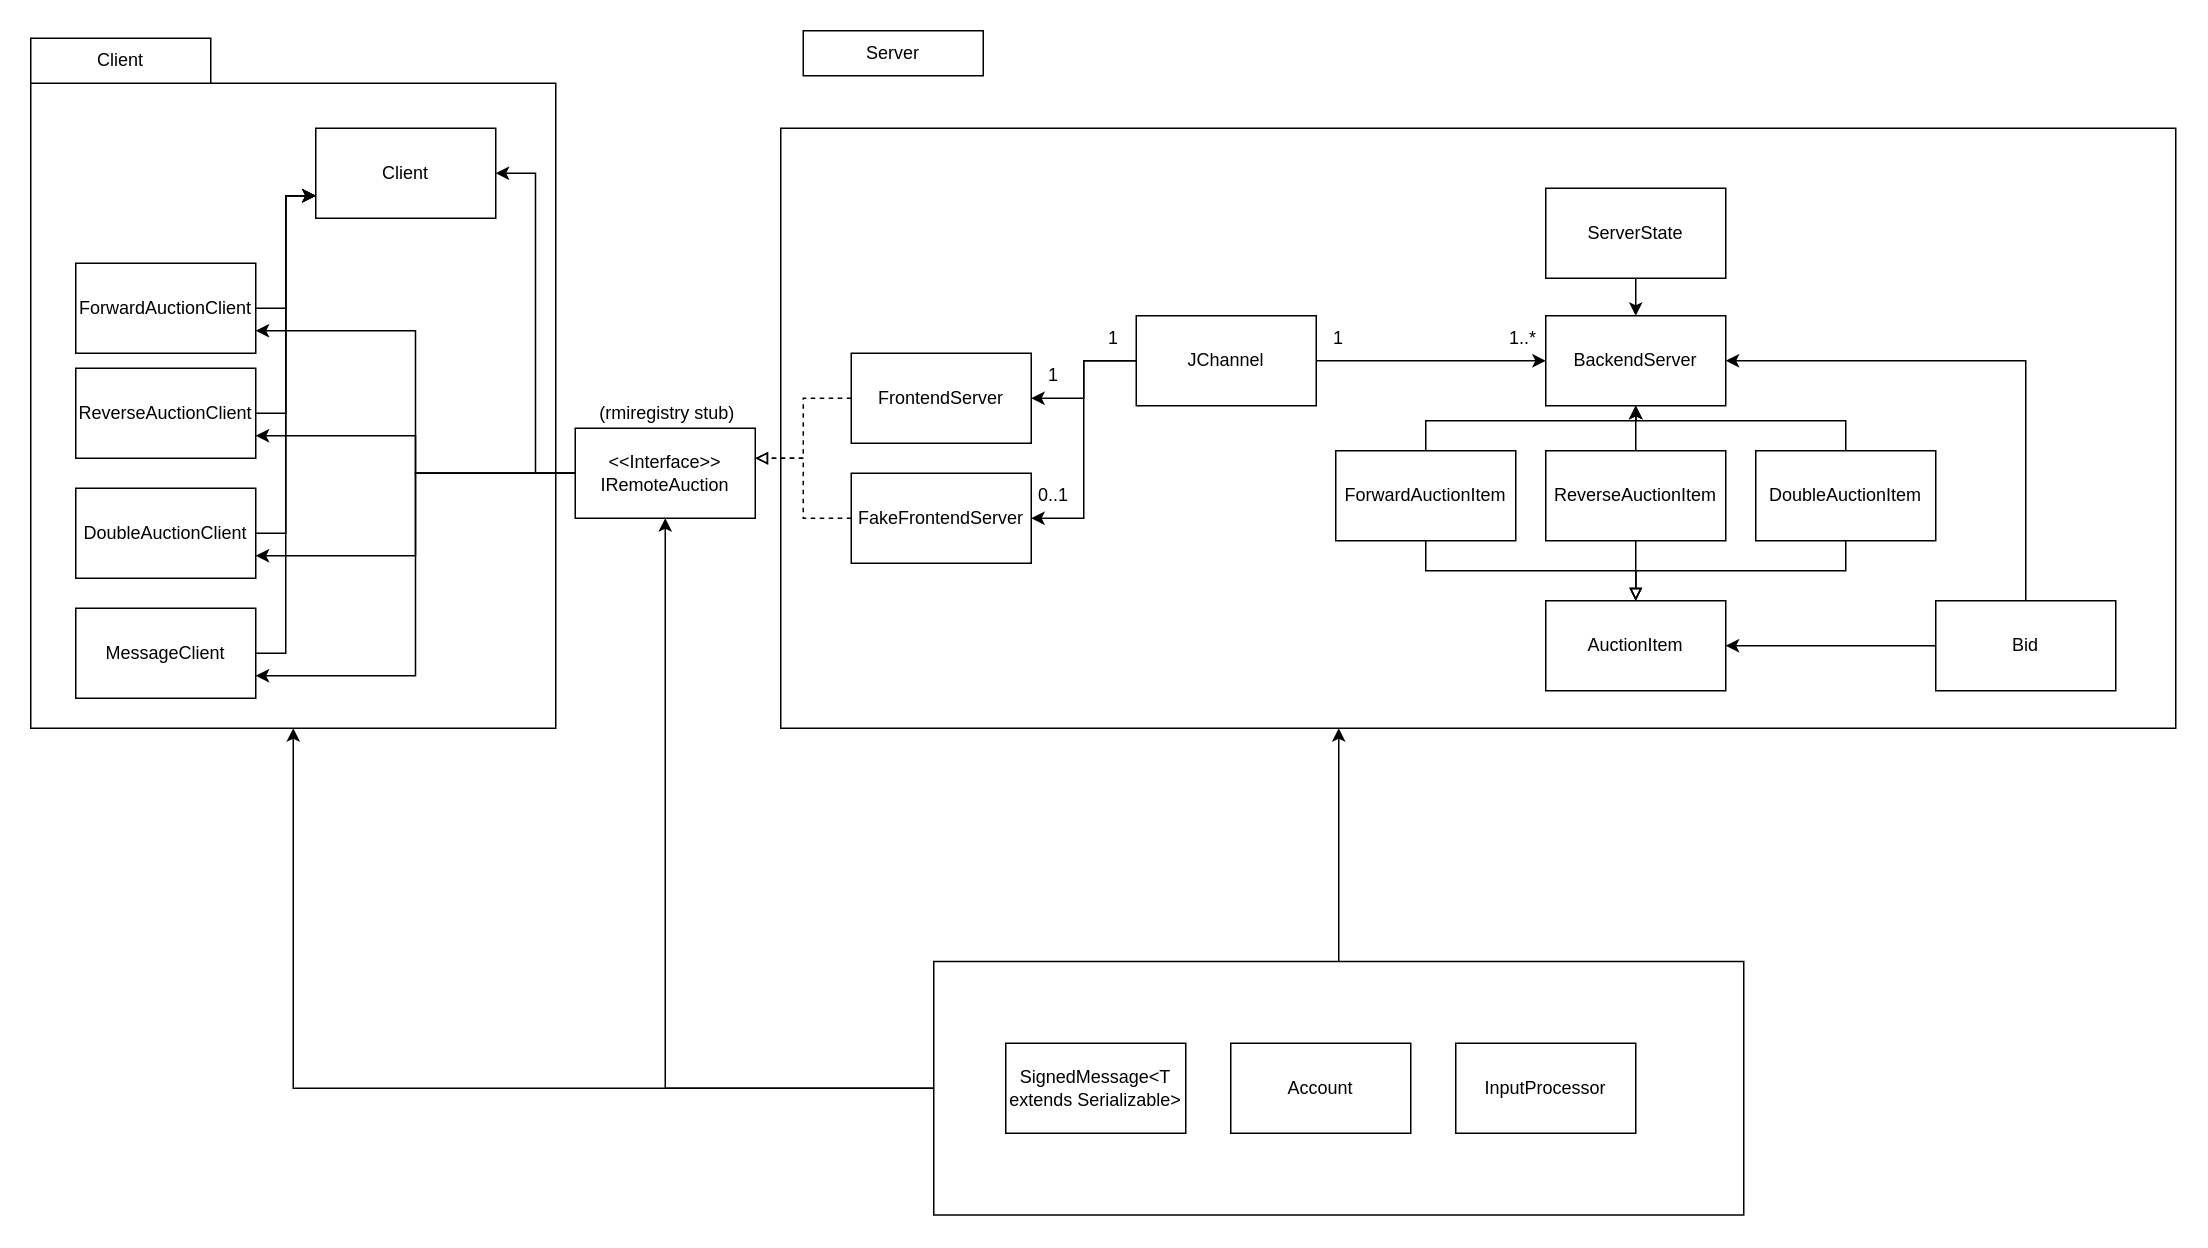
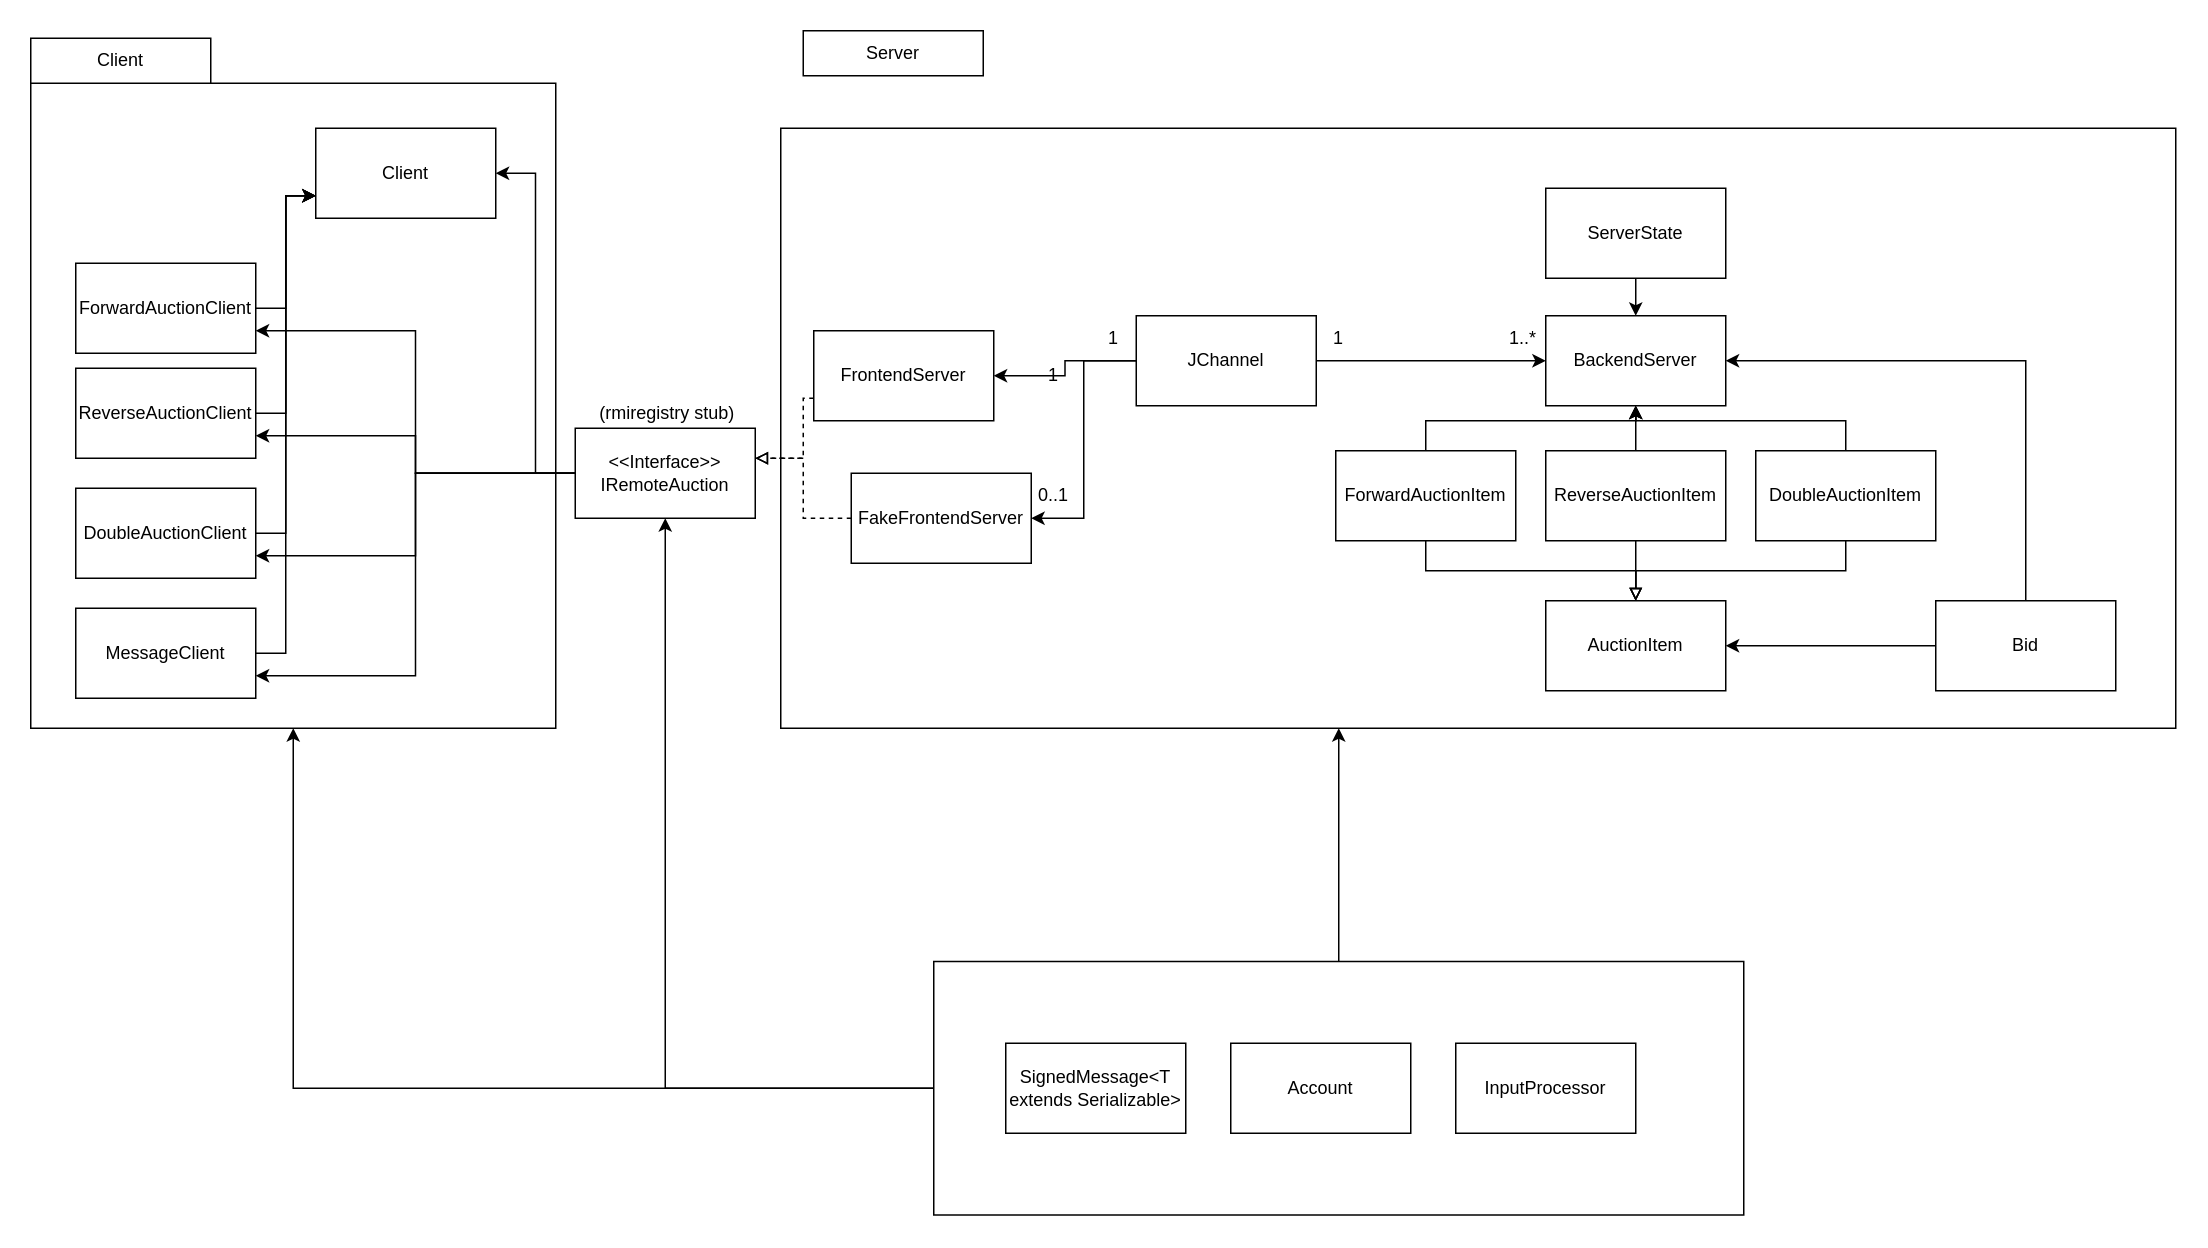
node "FrontendServer": moved (941, 398) -> (904, 376)
